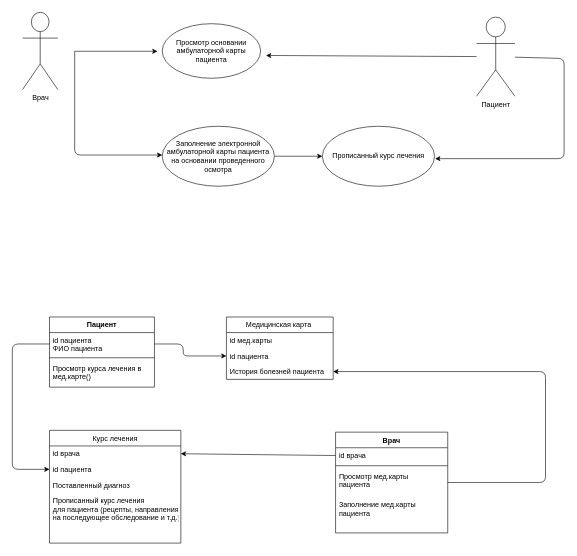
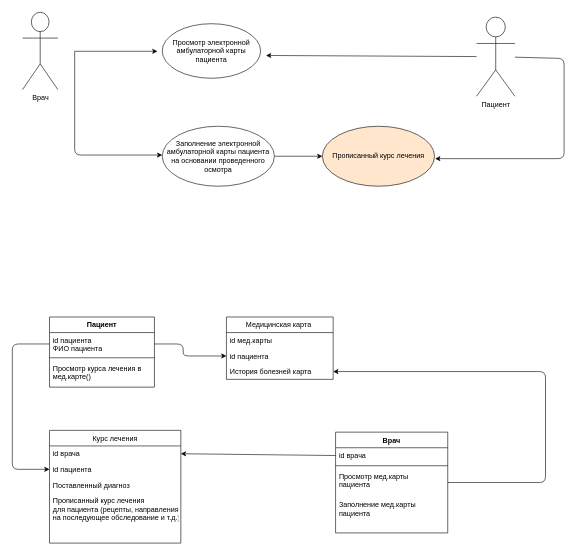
node "Просмотр основании амбулаторной карты пациента": label "Просмотр основании амбулаторной карты пациента" -> "Просмотр электронной амбулаторной карты пациента"
node "Прописанный курс лечения": fillcolor #ffffff -> #ffe6cc
node "История болезней пациента": label "История болезней пациента" -> "История болезней карта"
